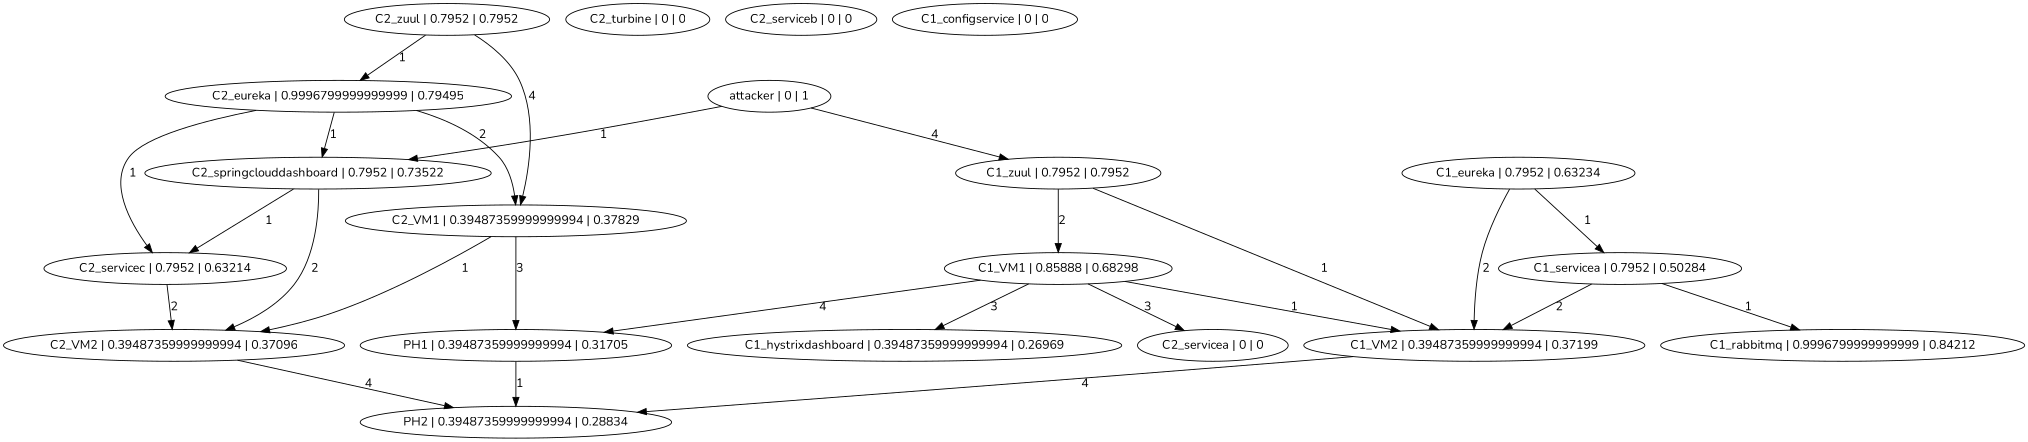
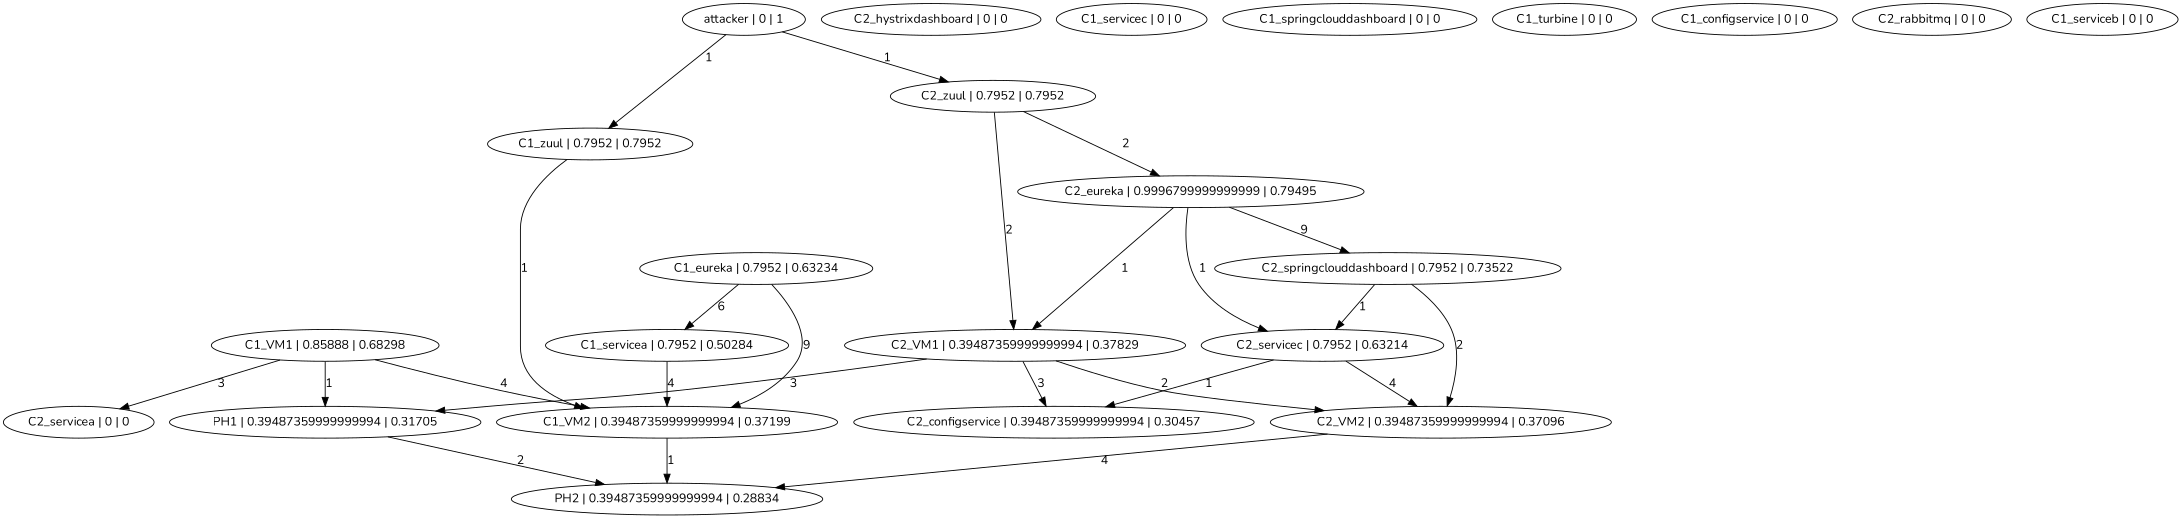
node "C2_turbine | 0 | 0": removed
node "C2_serviceb | 0 | 0": removed
node "C2_hystrixdashboard | 0 | 0": added
node "C1_servicec | 0 | 0": added
node "C1_springclouddashboard | 0 | 0": added
node "C1_turbine | 0 | 0": added
node "C2_rabbitmq | 0 | 0": added
node "C1_serviceb | 0 | 0": added
edge "C2_zuul | 0.7952 | 0.7952" -> "C2_eureka | 0.9996799999999999 | 0.79495": label "1" -> "2"
edge "C2_zuul | 0.7952 | 0.7952" -> "C2_VM1 | 0.39487359999999994 | 0.37829": label "4" -> "2"
edge "attacker | 0 | 1" -> "C2_springclouddashboard | 0.7952 | 0.73522": now "attacker | 0 | 1" -> "C2_zuul | 0.7952 | 0.7952"
edge "C2_eureka | 0.9996799999999999 | 0.79495" -> "C2_springclouddashboard | 0.7952 | 0.73522": label "1" -> "9"
edge "C2_eureka | 0.9996799999999999 | 0.79495" -> "C2_VM1 | 0.39487359999999994 | 0.37829": label "2" -> "1"
edge "attacker | 0 | 1" -> "C1_zuul | 0.7952 | 0.7952": label "4" -> "1"
edge "C1_zuul | 0.7952 | 0.7952" -> "C1_VM1 | 0.85888 | 0.68298": removed, label "2"
edge "C1_eureka | 0.7952 | 0.63234" -> "C1_servicea | 0.7952 | 0.50284": label "1" -> "6"
edge "C2_VM1 | 0.39487359999999994 | 0.37829" -> "C2_VM2 | 0.39487359999999994 | 0.37096": label "1" -> "2"
edge "C1_eureka | 0.7952 | 0.63234" -> "C1_VM2 | 0.39487359999999994 | 0.37199": label "2" -> "9"
edge "C2_servicec | 0.7952 | 0.63214" -> "C2_VM2 | 0.39487359999999994 | 0.37096": label "2" -> "4"
edge "C1_VM1 | 0.85888 | 0.68298" -> "PH1 | 0.39487359999999994 | 0.31705": label "4" -> "1"
edge "C1_VM1 | 0.85888 | 0.68298" -> "C1_VM2 | 0.39487359999999994 | 0.37199": label "1" -> "4"
edge "C1_servicea | 0.7952 | 0.50284" -> "C1_VM2 | 0.39487359999999994 | 0.37199": label "2" -> "4"
node "C1_hystrixdashboard | 0.39487359999999994 | 0.26969": removed
node "C1_rabbitmq | 0.9996799999999999 | 0.84212": removed
edge "PH1 | 0.39487359999999994 | 0.31705" -> "PH2 | 0.39487359999999994 | 0.28834": label "1" -> "2"
edge "C1_VM2 | 0.39487359999999994 | 0.37199" -> "PH2 | 0.39487359999999994 | 0.28834": label "4" -> "1"
node "C2_configservice | 0.39487359999999994 | 0.30457": added
